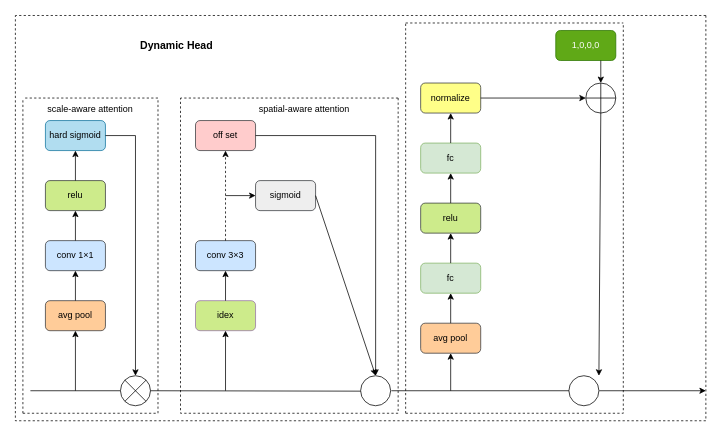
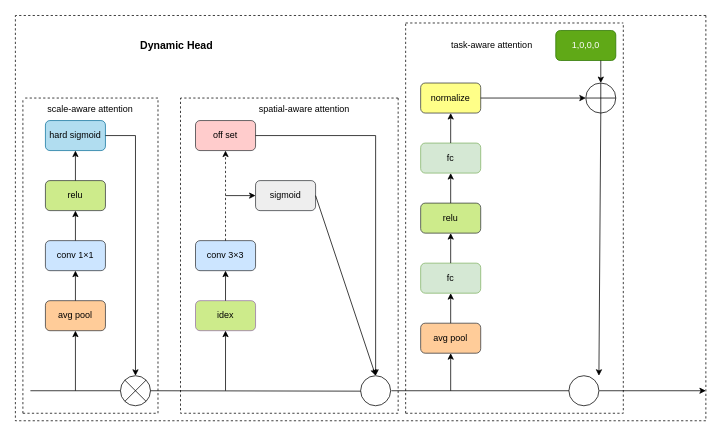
node "task-aware attention": added
